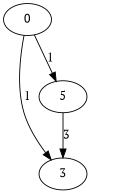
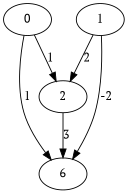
node "1": added
node "5": label "5" -> "2"
node "3": label "3" -> "6"
